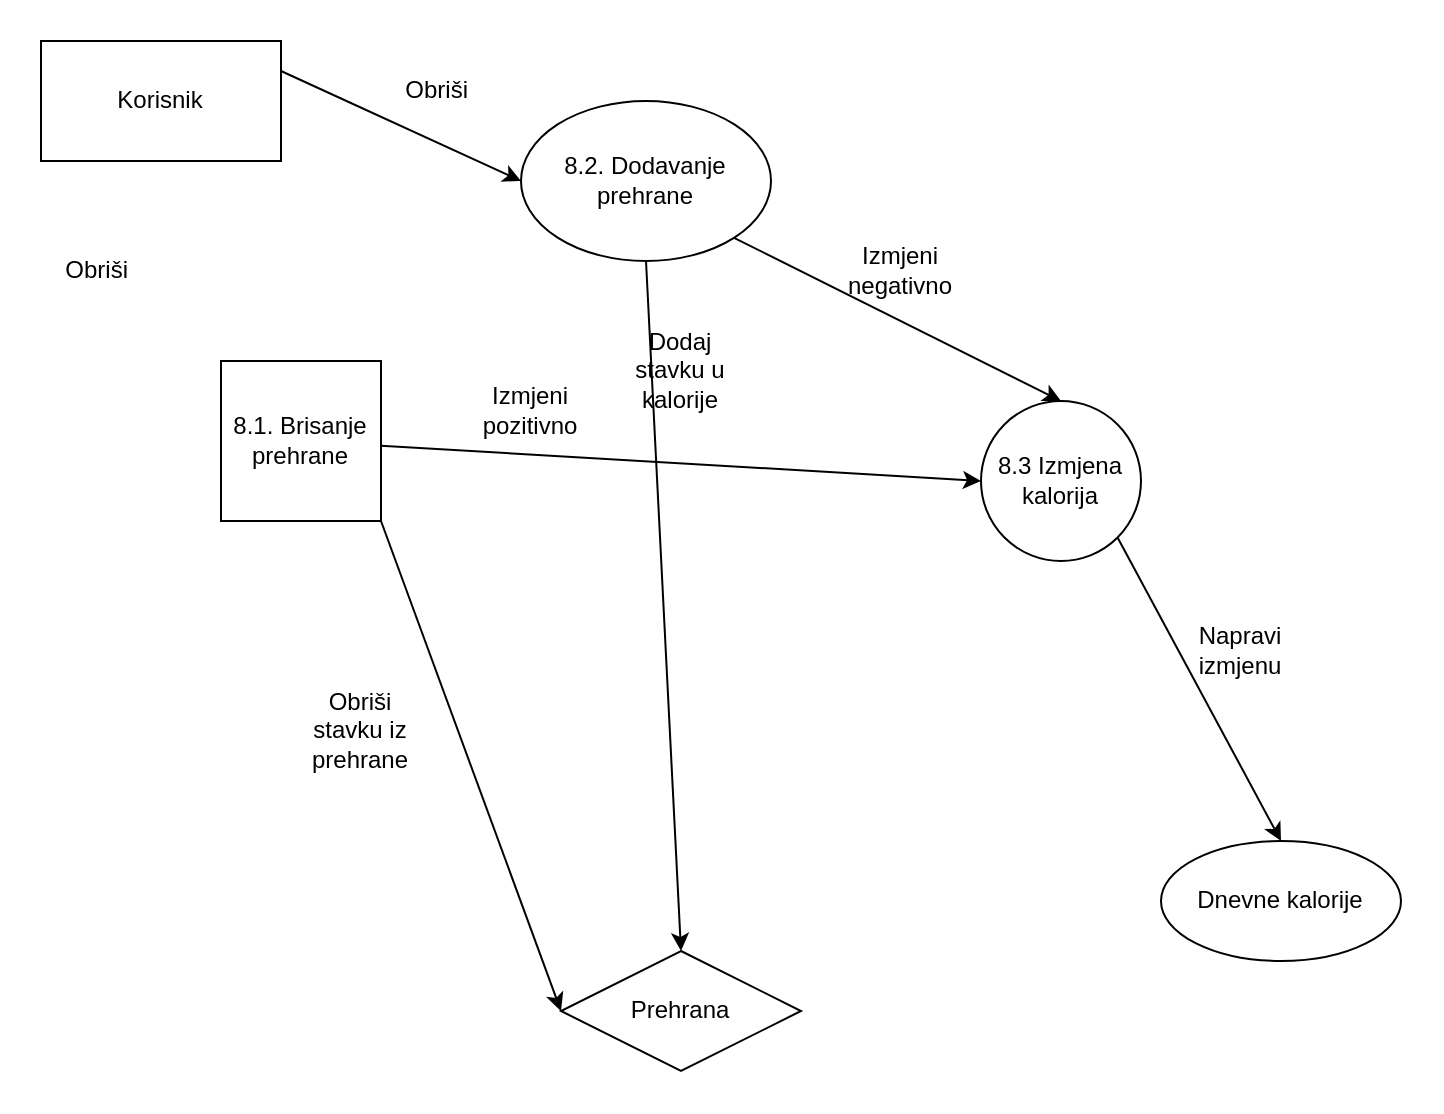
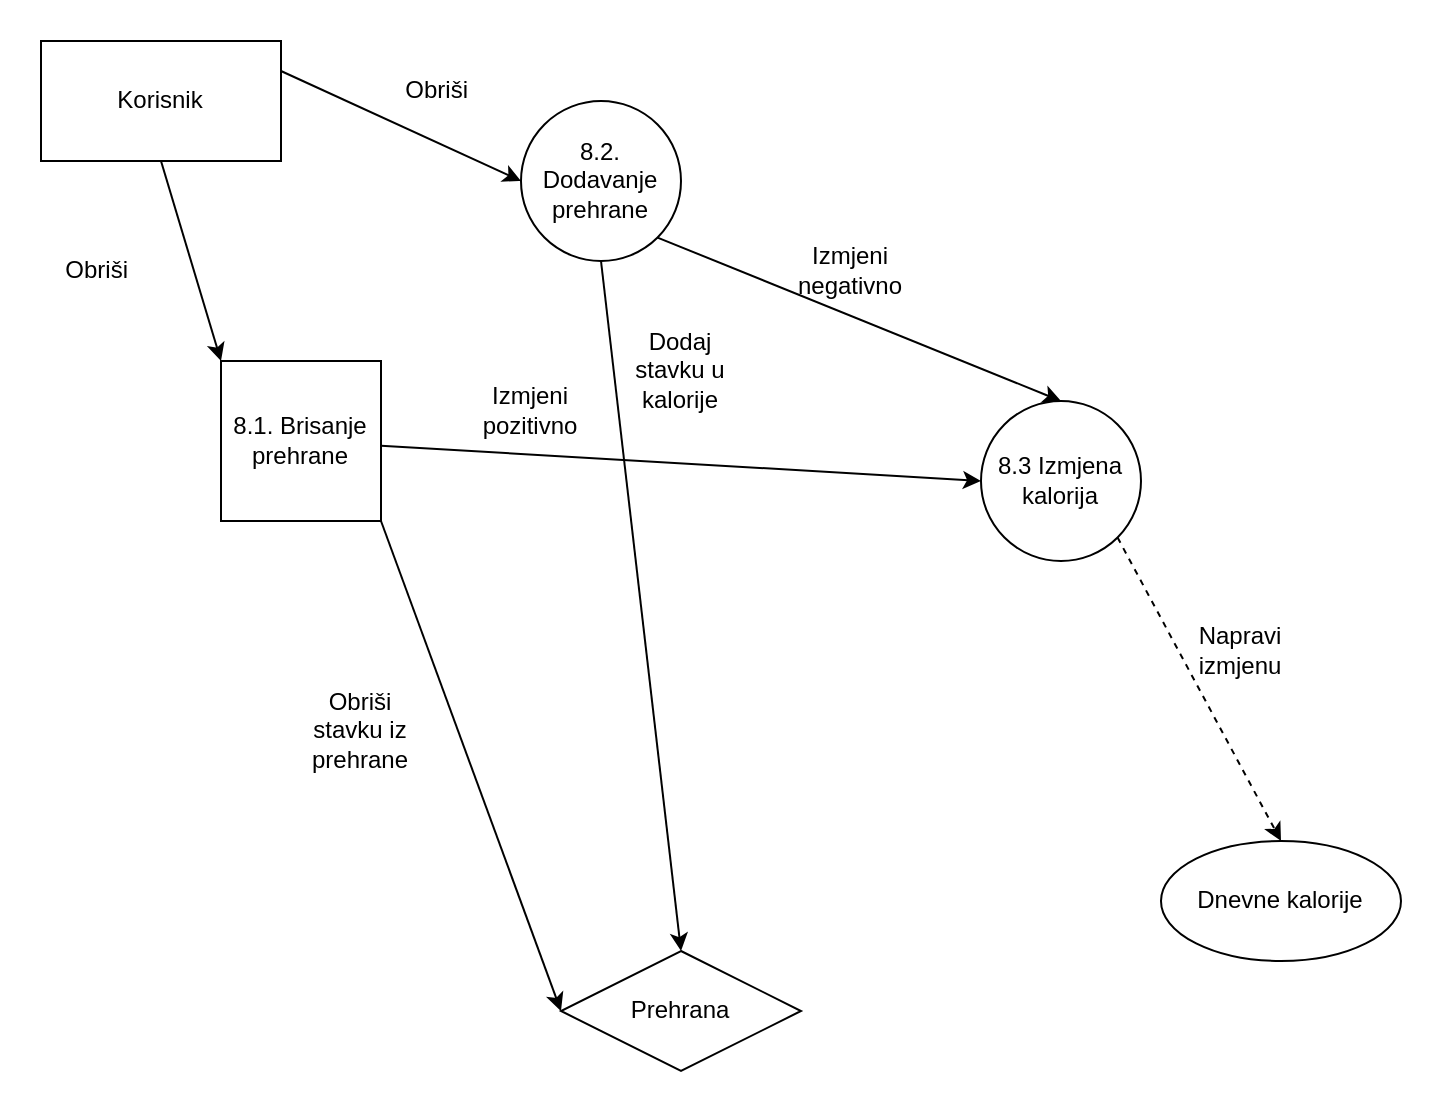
node "8.2. Dodavanje prehrane": size 250x160 -> 160x160
edge "Korisnik" -> "8.1. Brisanje prehrane": added
node "Izmjeni negativno": moved (901, 271) -> (851, 271)
edge "8.3 Izmjena kalorija" -> "Dnevne kalorije": style solid -> dashed
